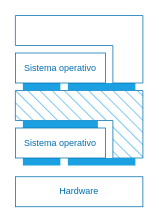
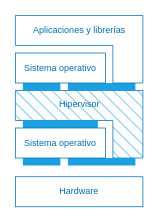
node "Aplicaciones y librerías": added
node "Hipervisor": added
